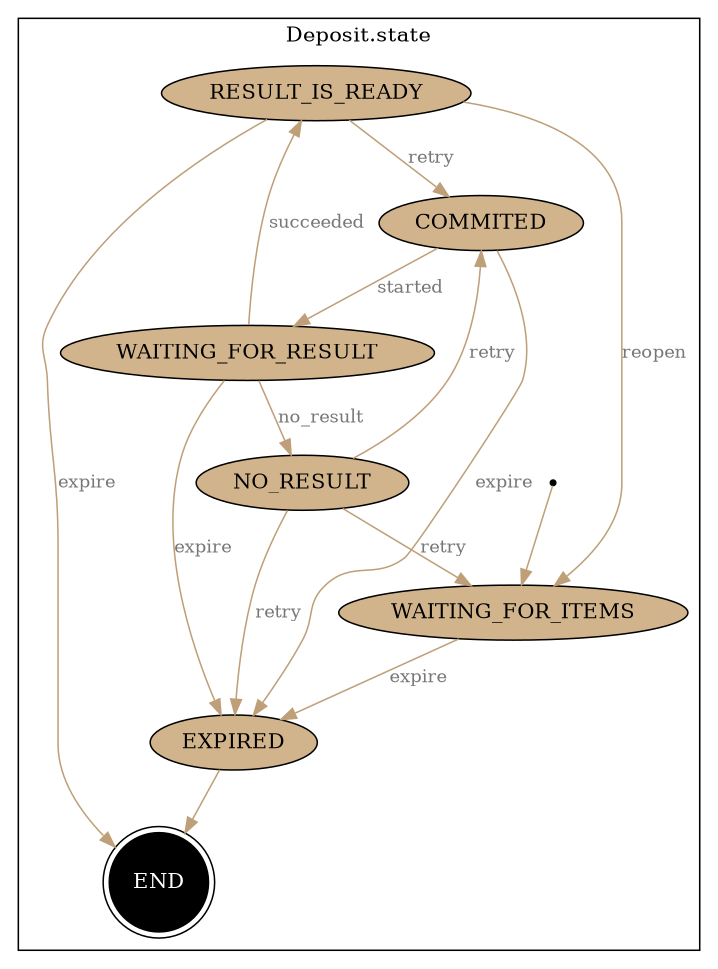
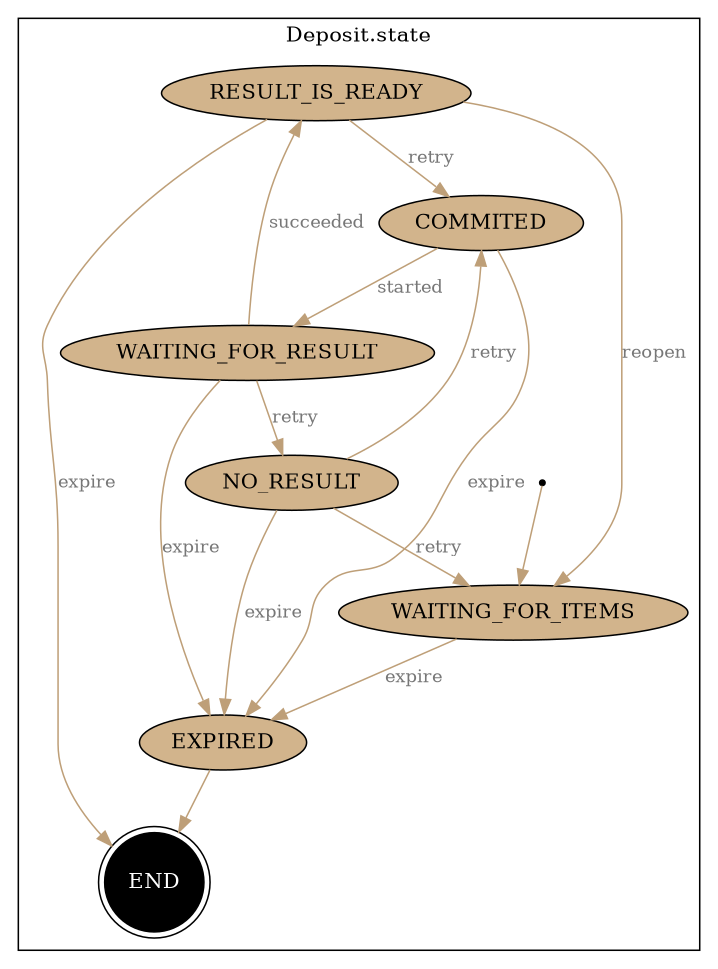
edge "WAITING_FOR_RESULT" -> "NO_RESULT": label "no_result" -> "retry"
edge "NO_RESULT" -> "EXPIRED": label "retry" -> "expire"
